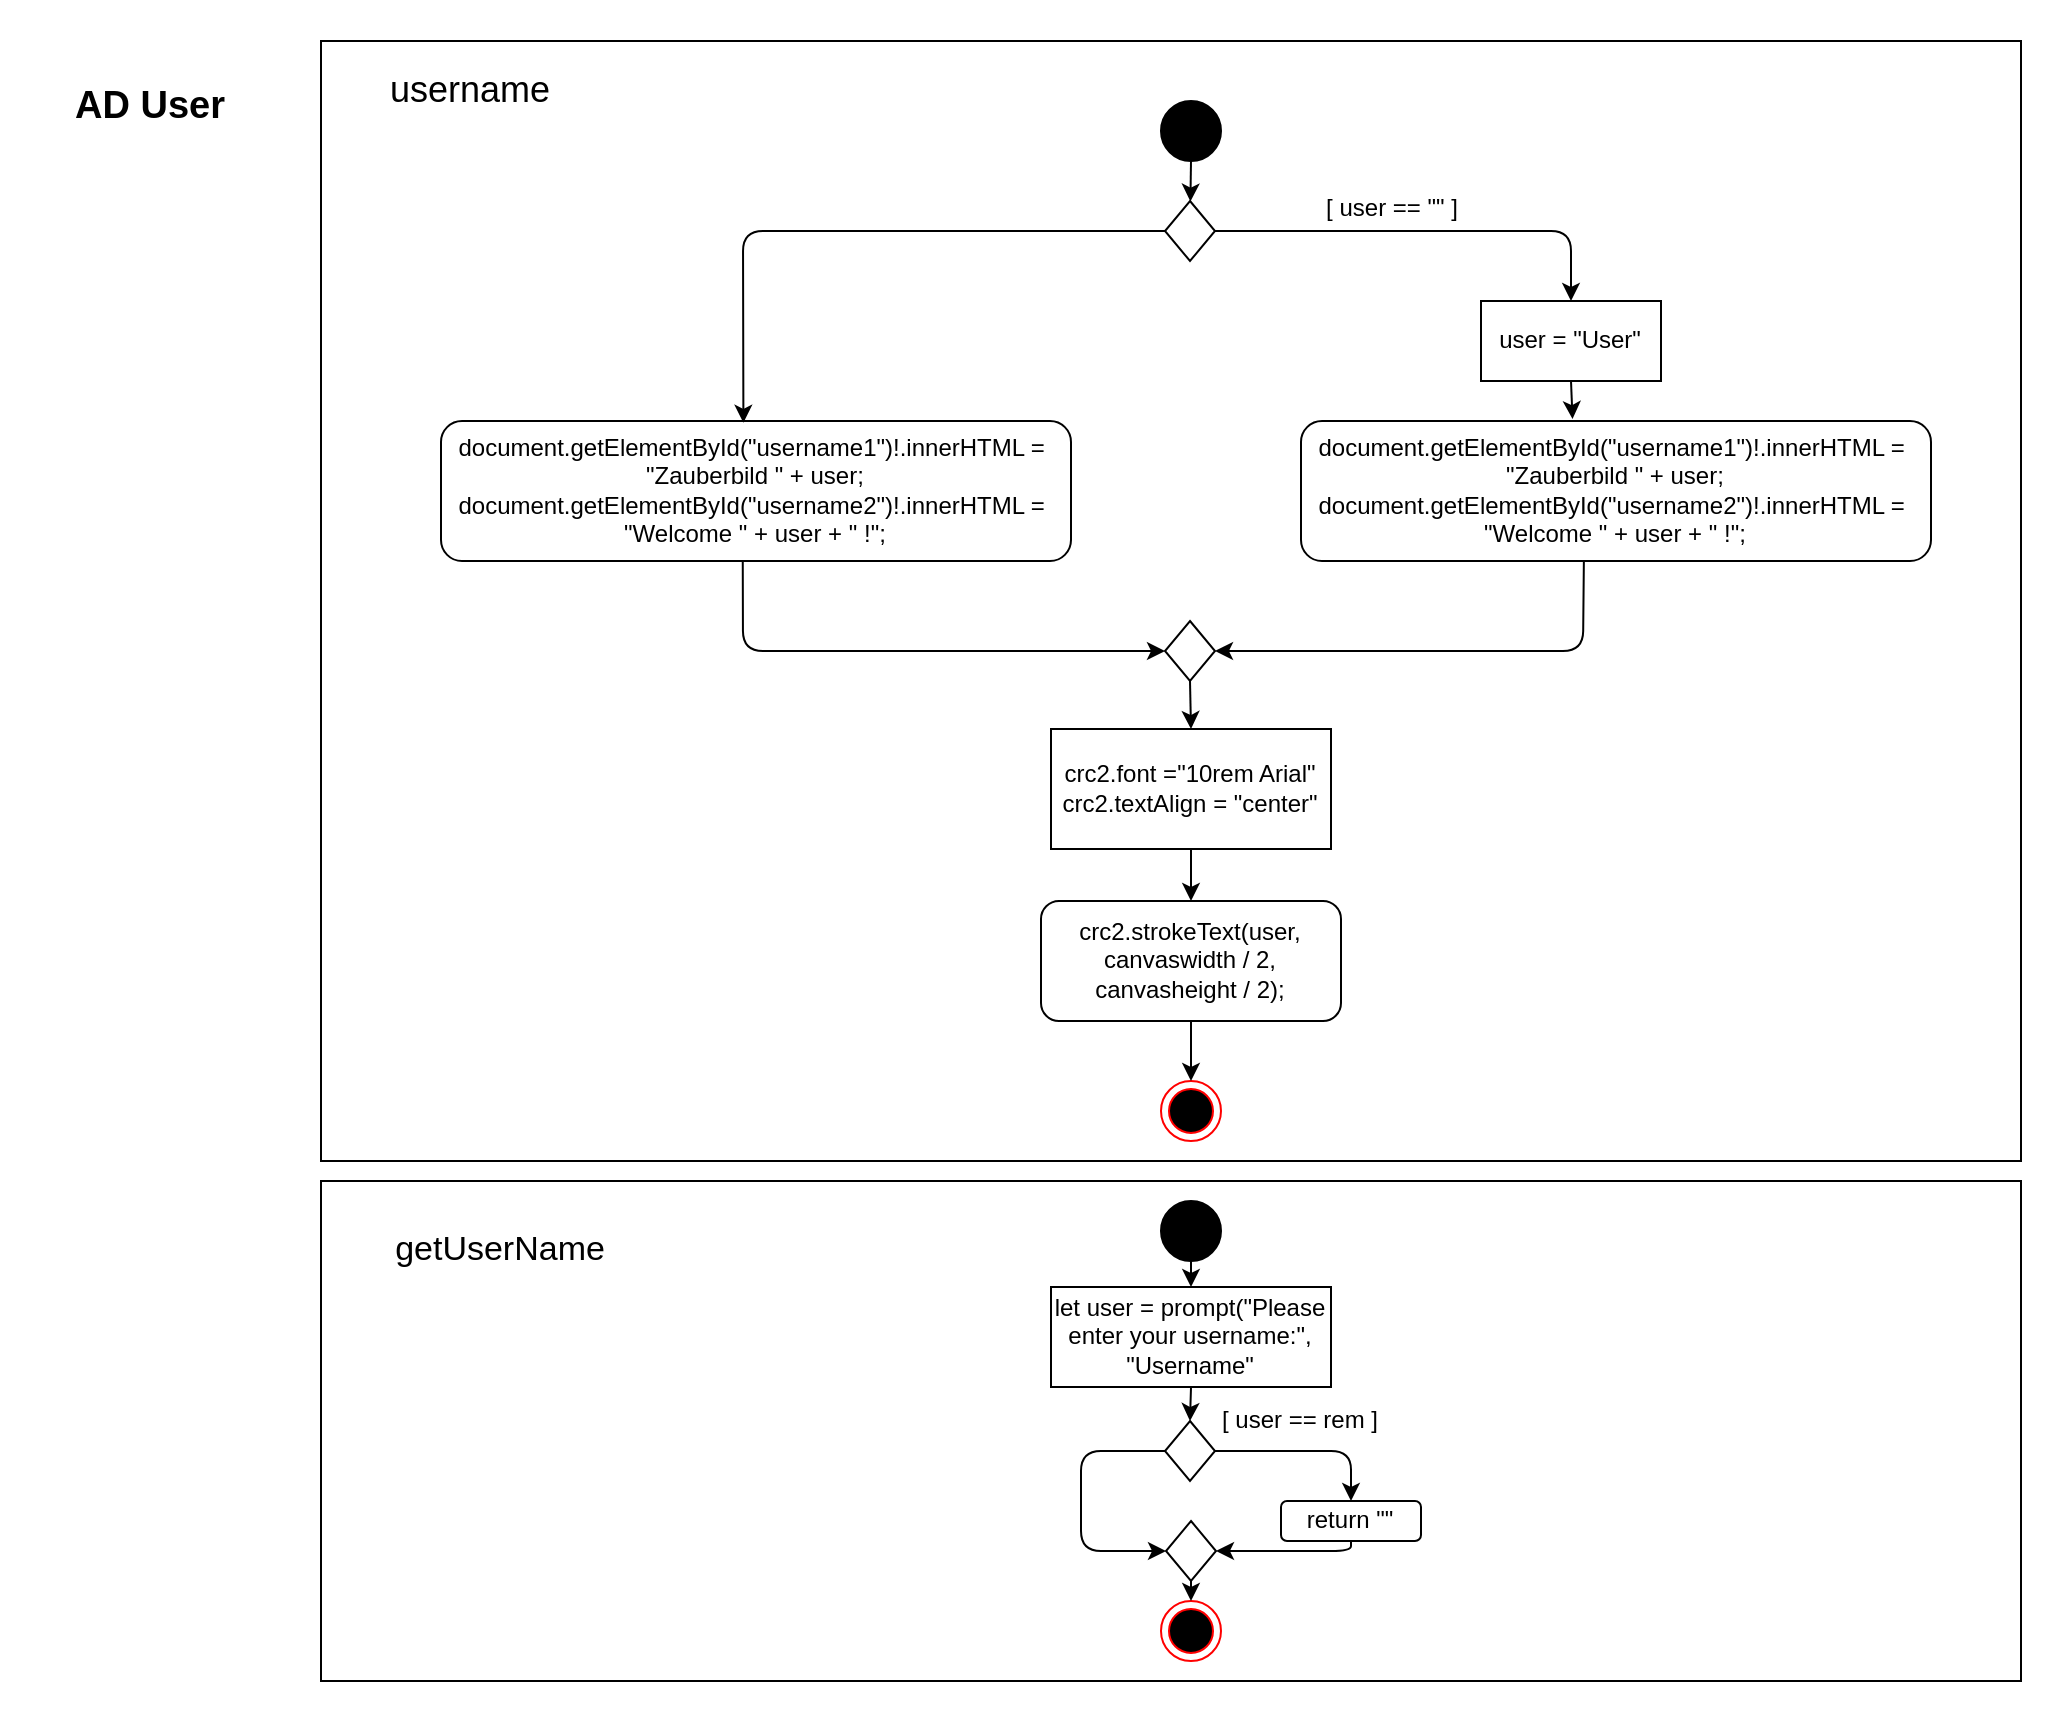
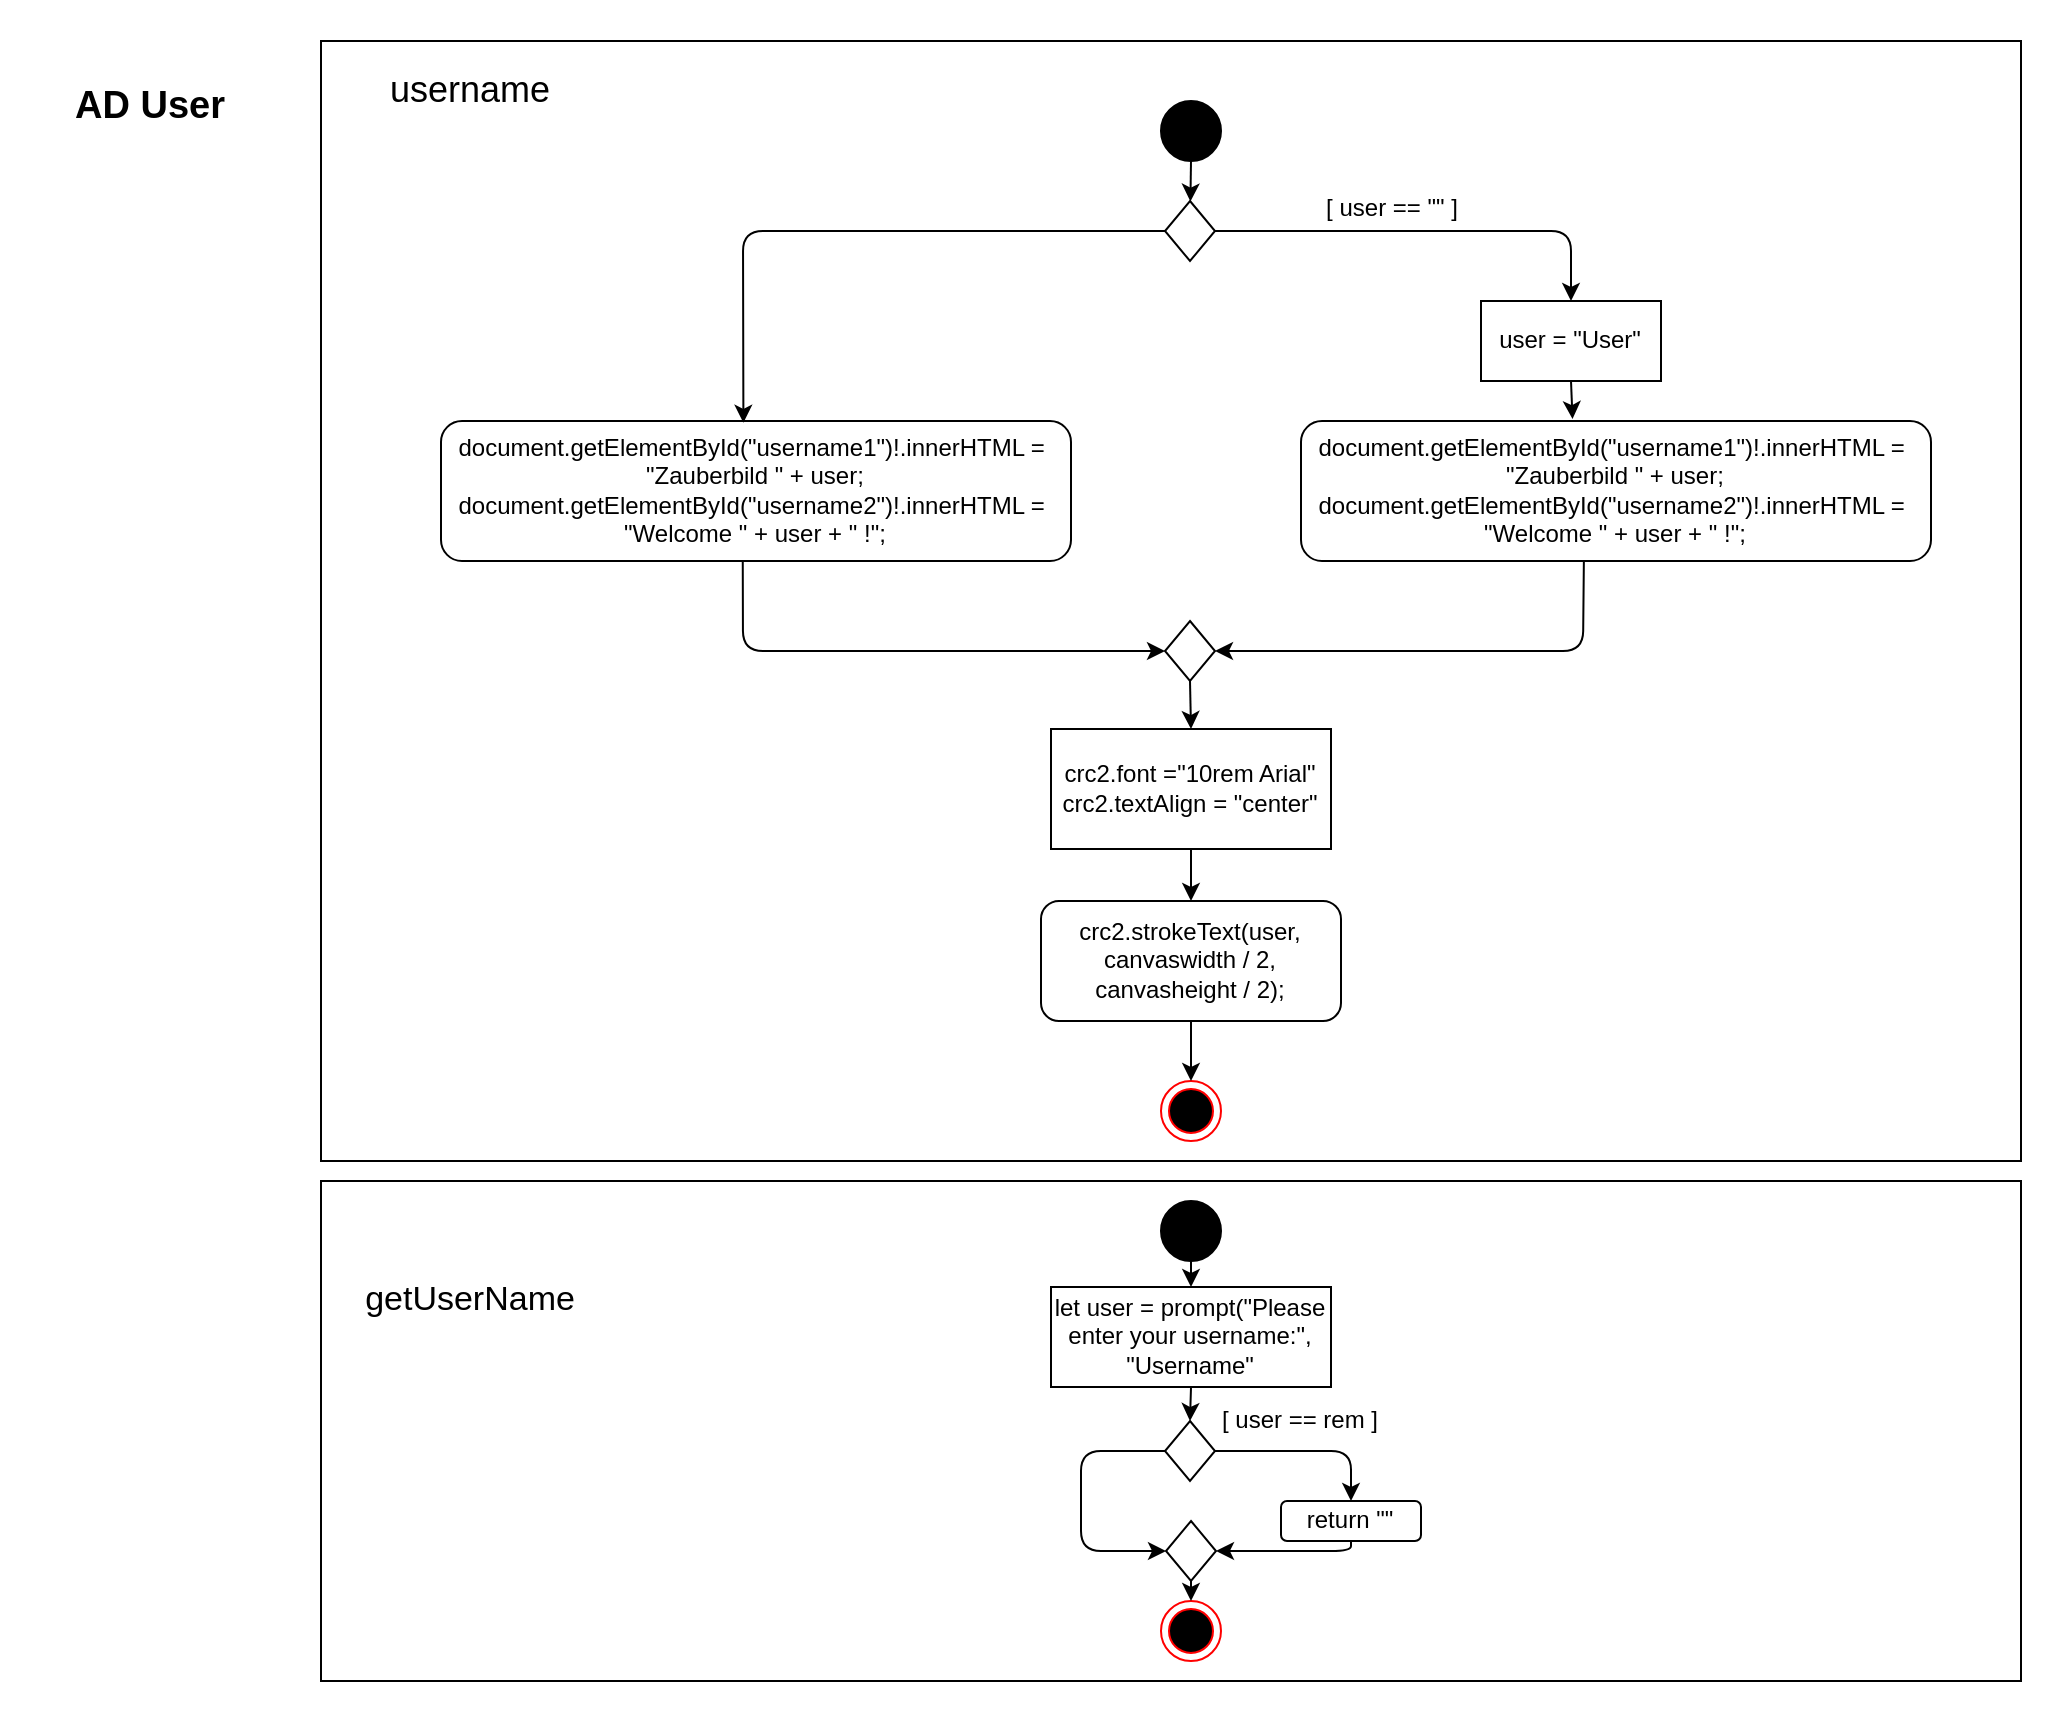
node "getUserName": moved (501, 1251) -> (471, 1301)
